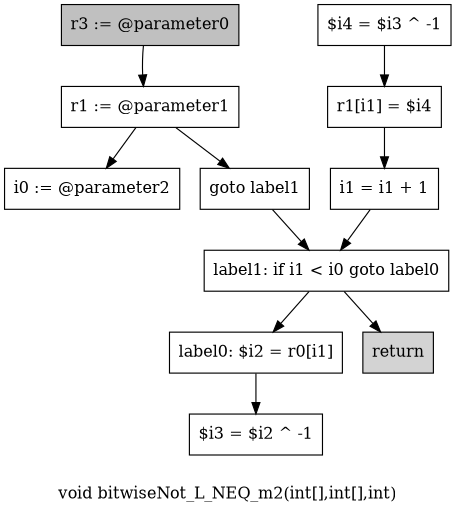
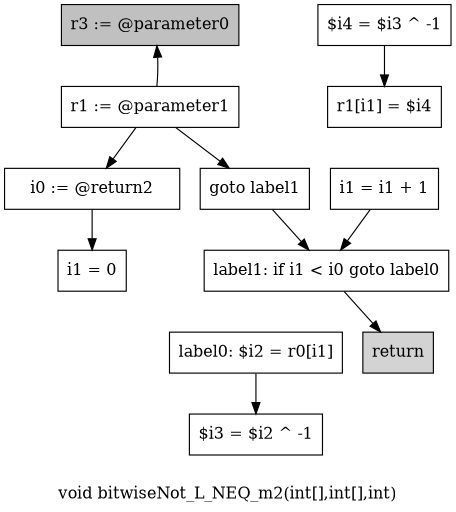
edge "r3 := @parameter0" -> "r1 := @parameter1": reversed
edge "r1[i1] = $i4" -> "i1 = i1 + 1": removed
node "i0 := @parameter2": label "i0 := @parameter2" -> "i0 := @return2"
node "i1 = 0": added
edge "label1: if i1 < i0 goto label0" -> "label0: $i2 = r0[i1]": removed
